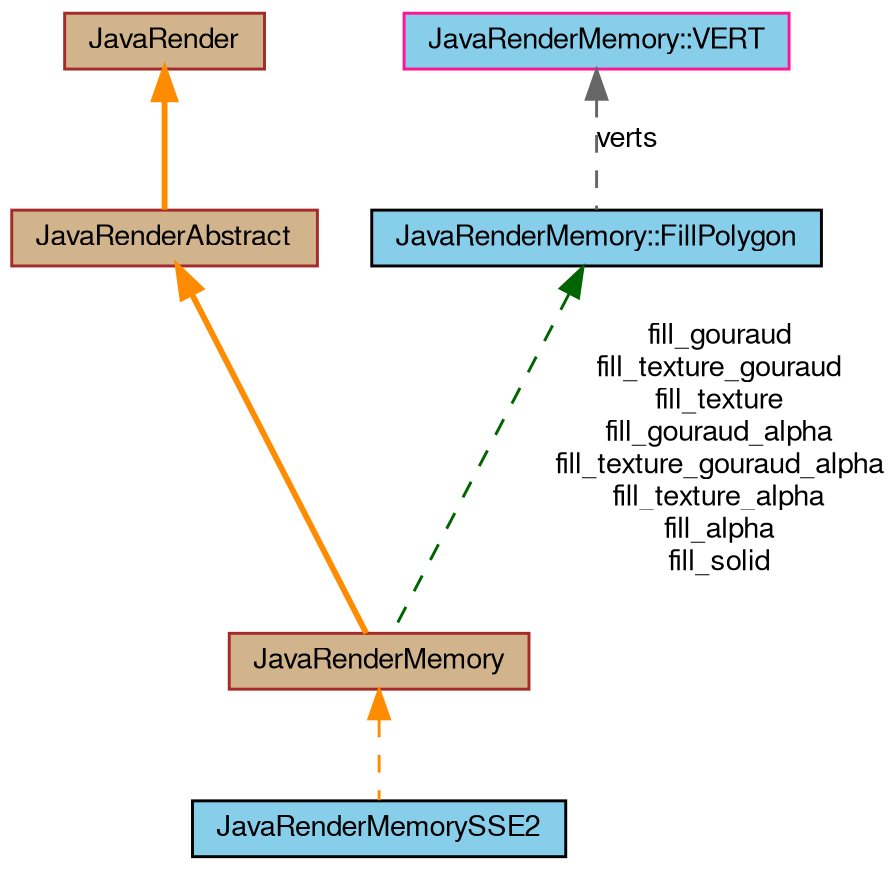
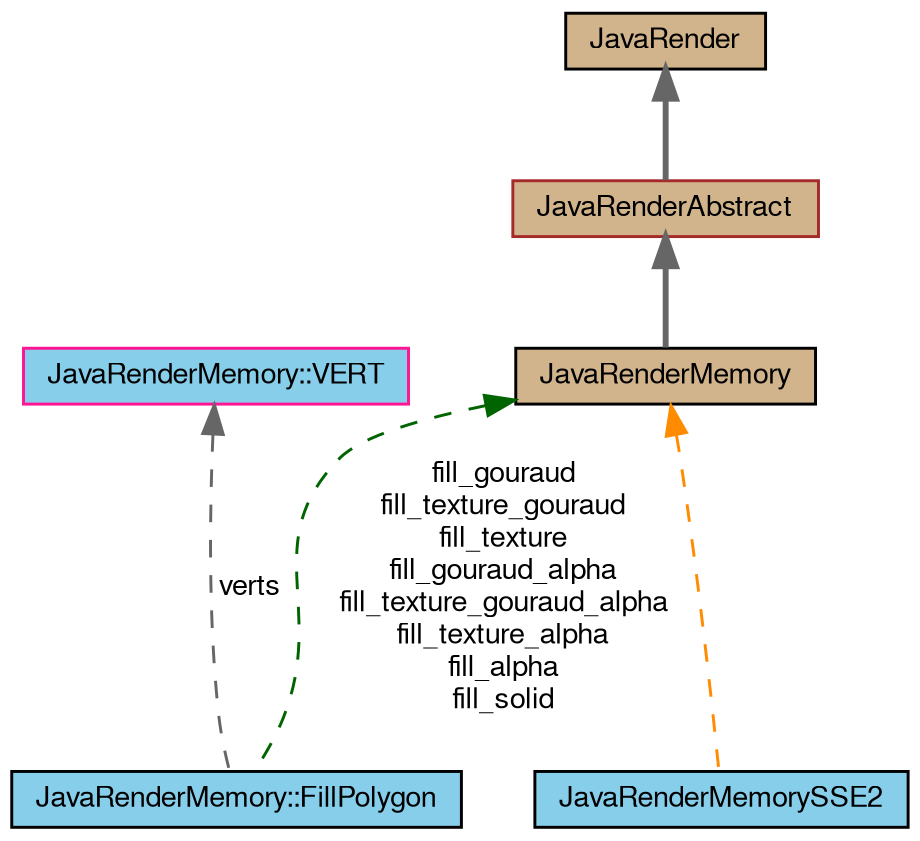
node "JavaRender": color brown -> black
edge "JavaRenderAbstract" -> "JavaRender": color darkorange -> gray40
edge "JavaRenderMemory" -> "JavaRenderAbstract": color darkorange -> gray40
edge "JavaRenderMemory" -> "JavaRenderMemory::FillPolygon": reversed
node "JavaRenderMemory": color brown -> black
